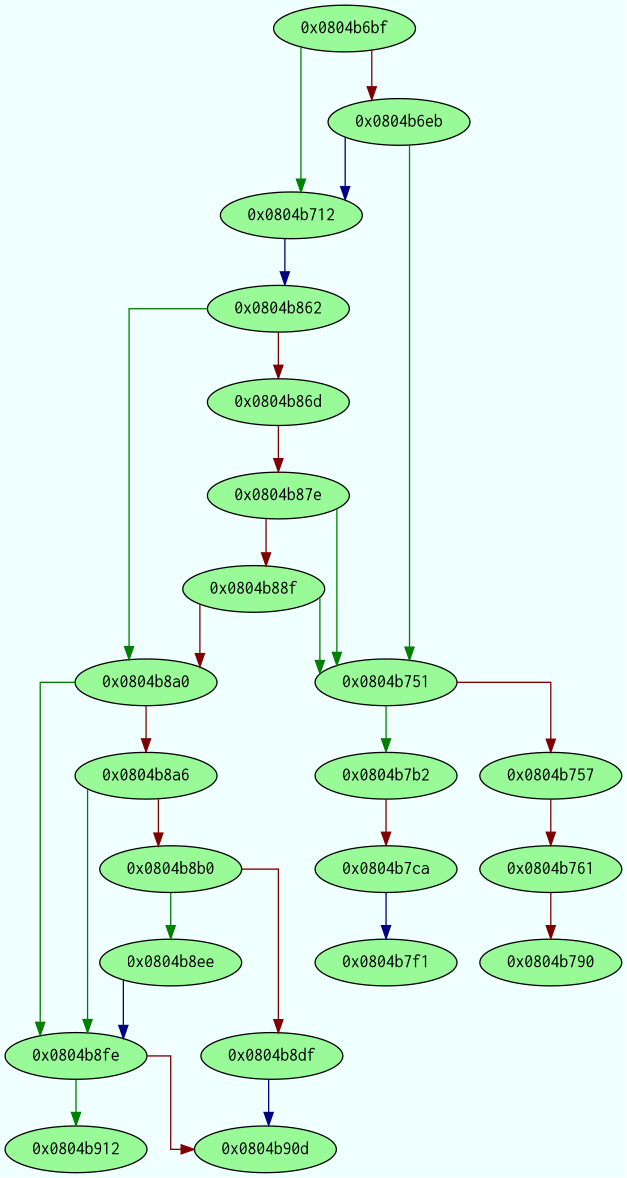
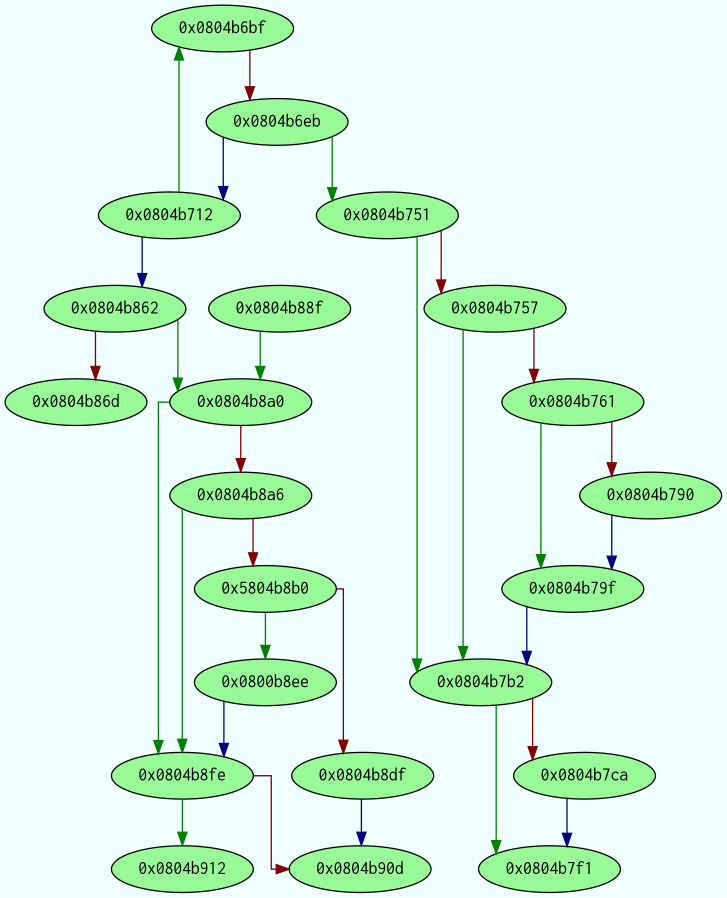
edge "0x0804b6bf" -> "0x0804b712": reversed
edge "0x0804b757" -> "0x0804b7b2": added
node "0x0804b87e": removed
node "0x0804b79f": added
edge "0x0804b88f" -> "0x0804b8a0": color #7f0000 -> #007f00
edge "0x0804b88f" -> "0x0804b751": removed
edge "0x0804b7b2" -> "0x0804b7f1": added
node "0x0804b8b0": label "0x0804b8b0" -> "0x5804b8b0"
node "0x0804b8ee": label "0x0804b8ee" -> "0x0800b8ee"
